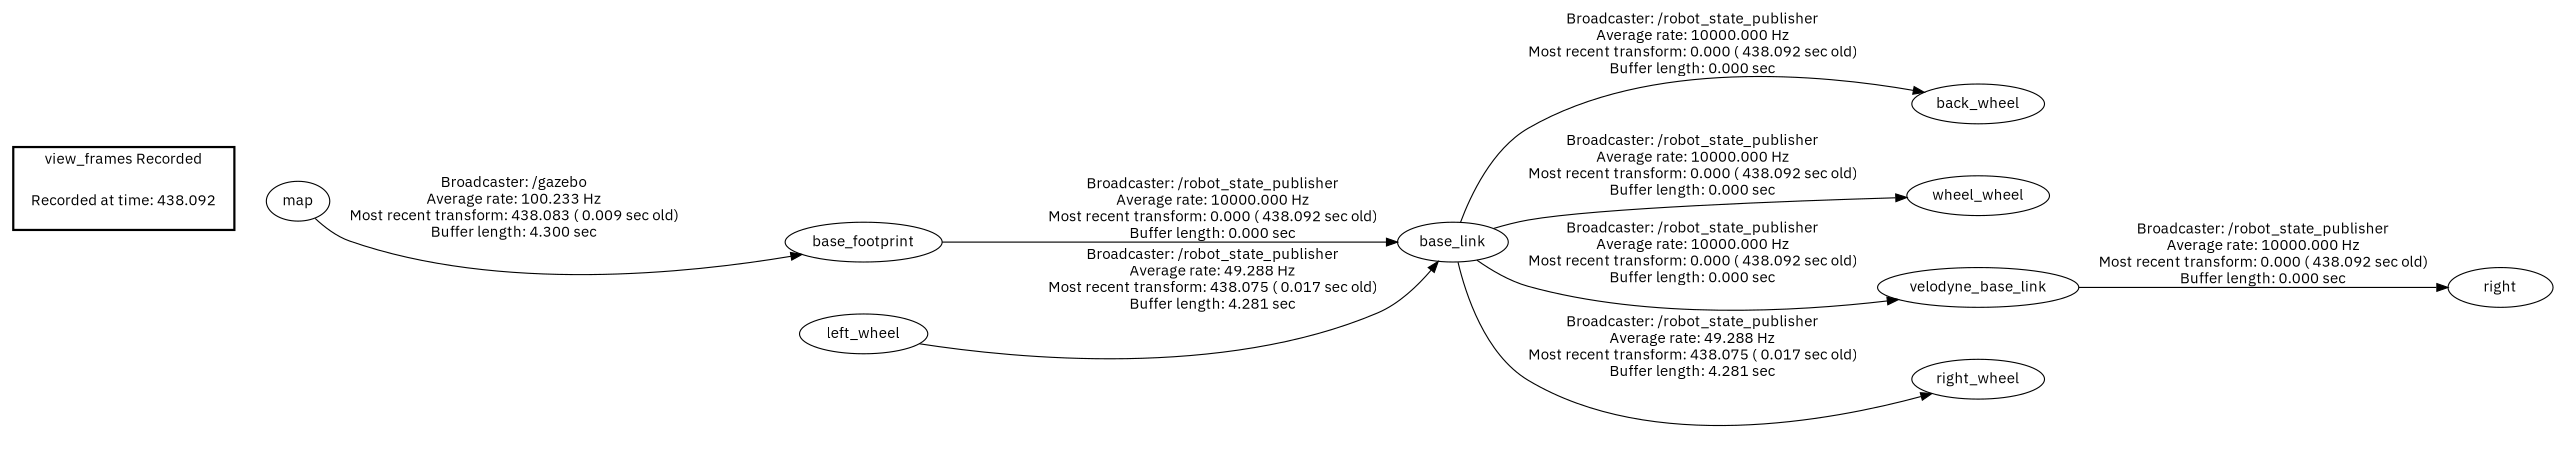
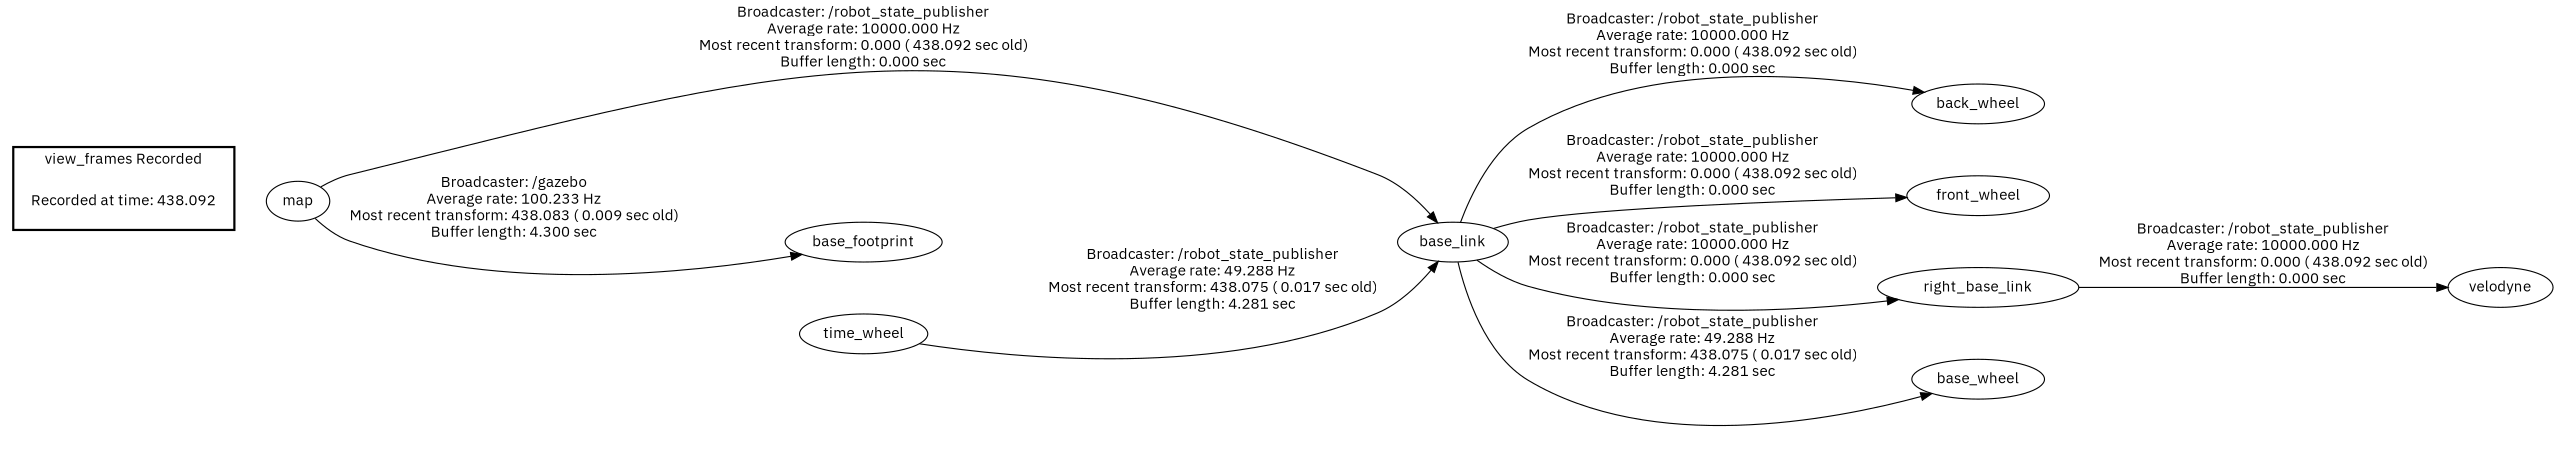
node "wheel_wheel": label "wheel_wheel" -> "front_wheel"
edge "base_footprint" -> "base_link": now "map" -> "base_link"
node "velodyne_base_link": label "velodyne_base_link" -> "right_base_link"
node "right": label "right" -> "velodyne"
node "left_wheel": label "left_wheel" -> "time_wheel"
node "right_wheel": label "right_wheel" -> "base_wheel"
